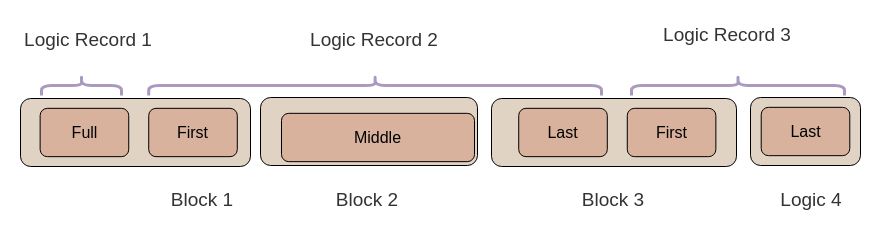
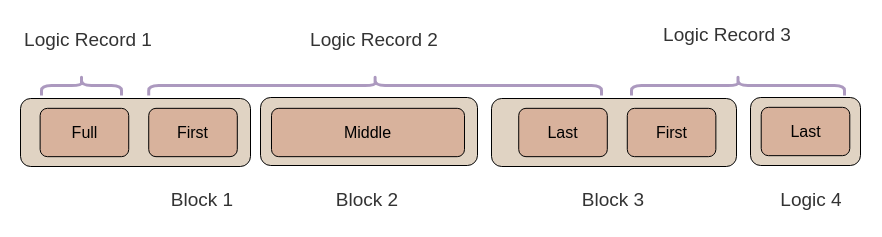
node "Middle": moved (378, 138) -> (368, 133)
